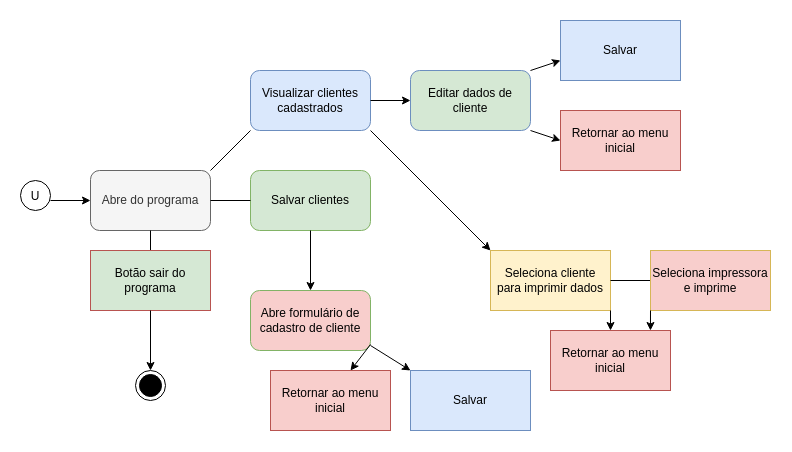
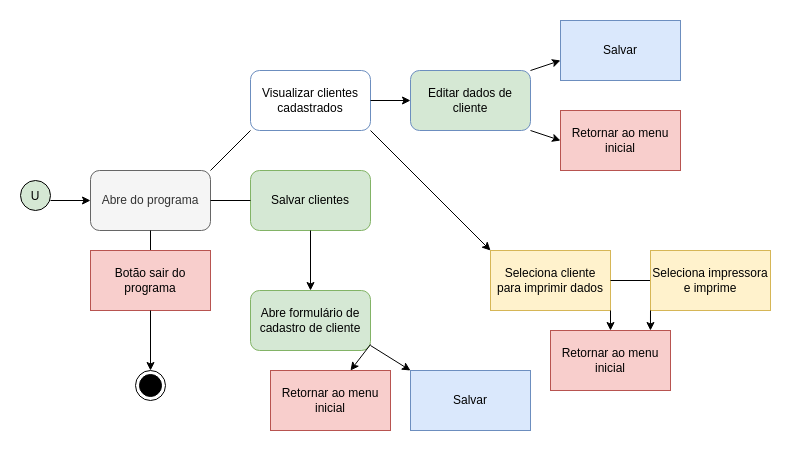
node "Visualizar clientes cadastrados": fillcolor #dae8fc -> #ffffff
node "U": fillcolor #ffffff -> #d5e8d4
node "Botão sair do programa": fillcolor #d5e8d4 -> #f8cecc
node "Seleciona impressora e imprime": fillcolor #f8cecc -> #fff2cc
node "Abre formulário de cadastro de cliente": fillcolor #f8cecc -> #d5e8d4
